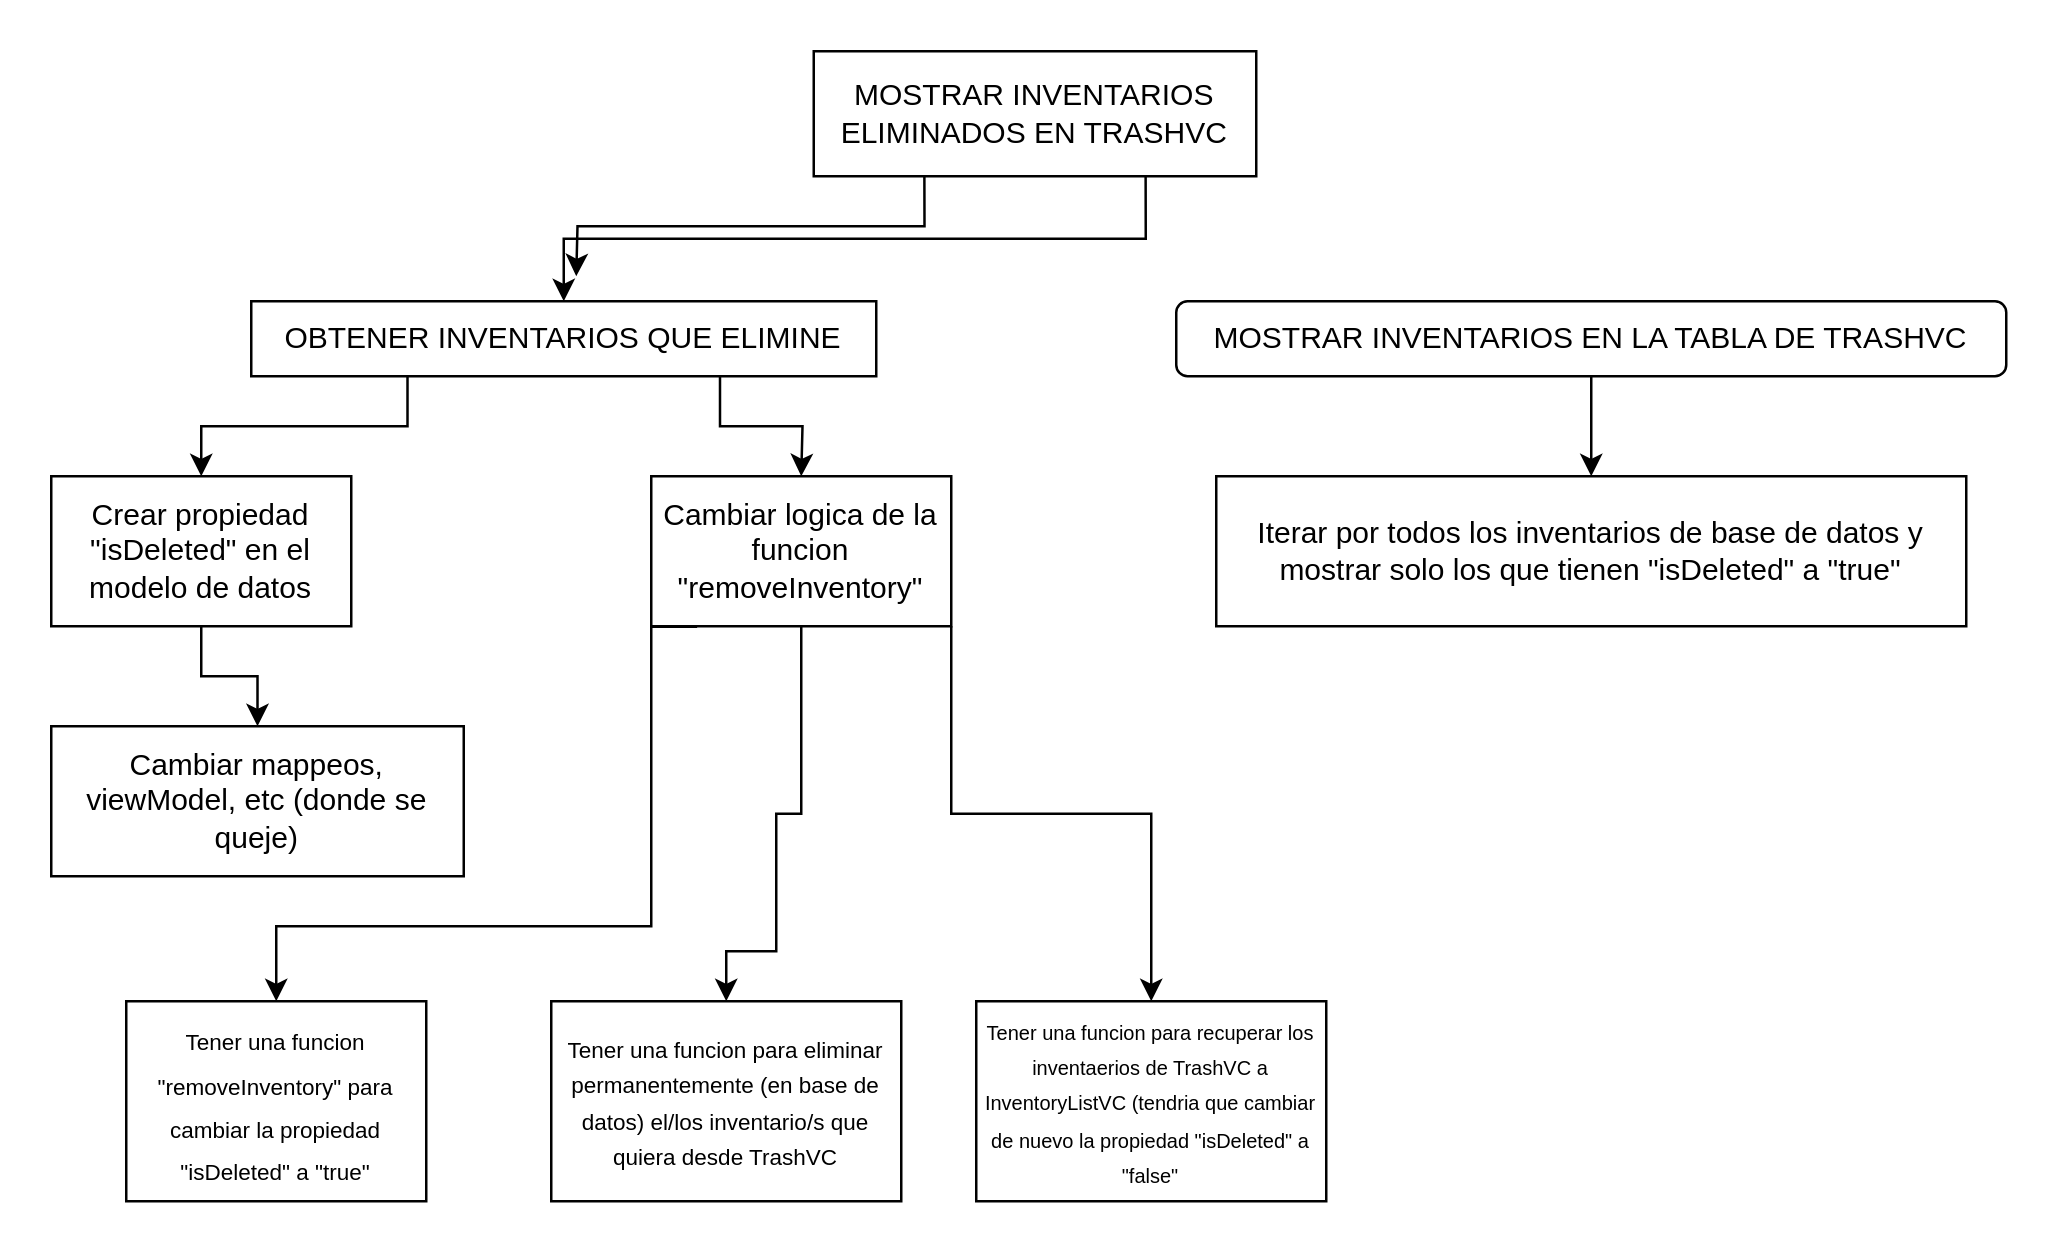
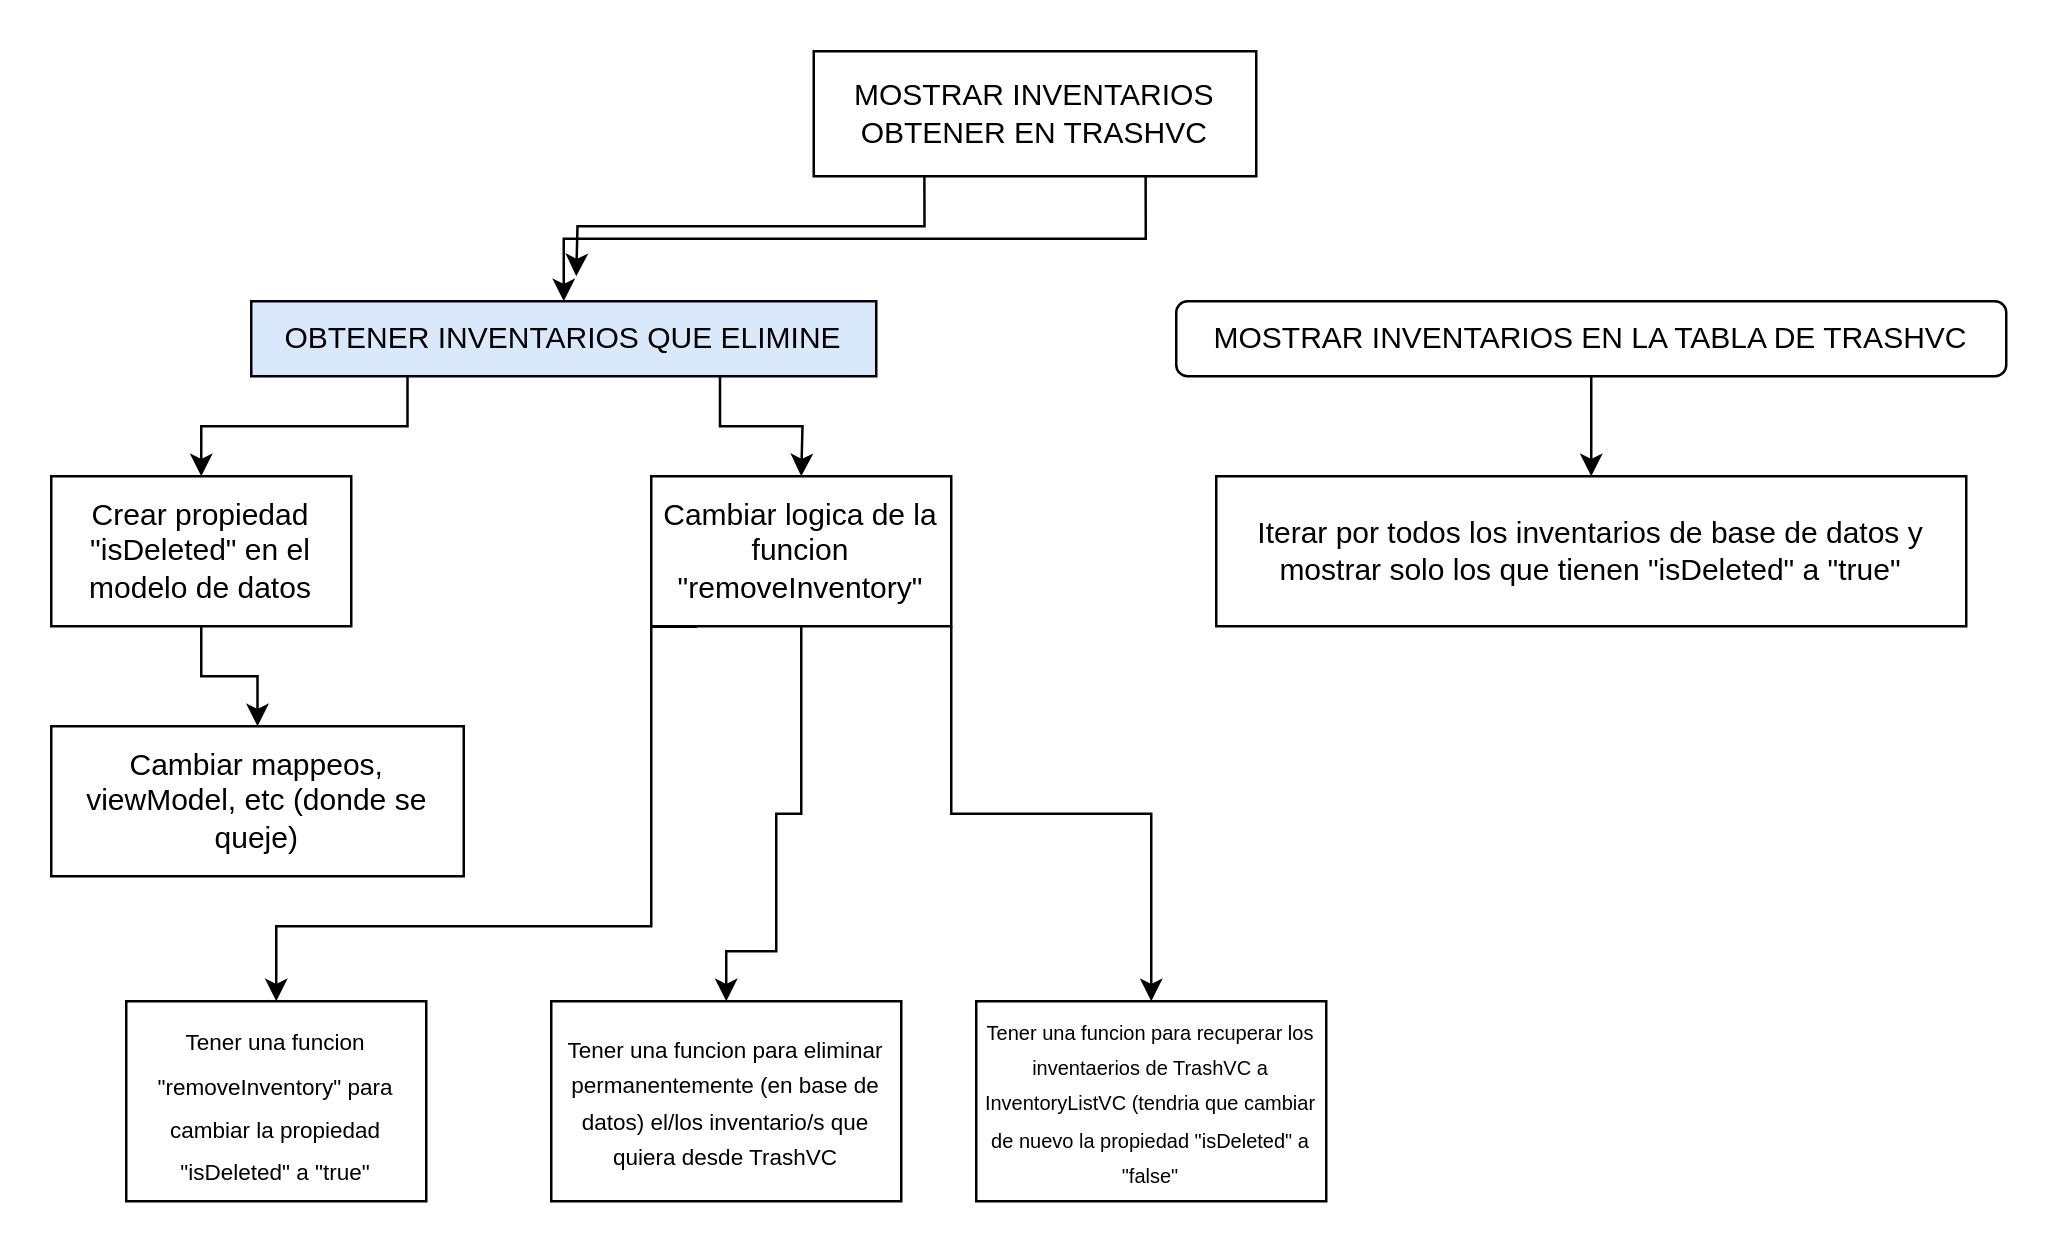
node "MOSTRAR INVENTARIOS ELIMINADOS EN TRASHVC": label "MOSTRAR INVENTARIOS ELIMINADOS EN TRASHVC" -> "MOSTRAR INVENTARIOS OBTENER EN TRASHVC"
node "OBTENER INVENTARIOS QUE ELIMINE": fillcolor #ffffff -> #dae8fc
